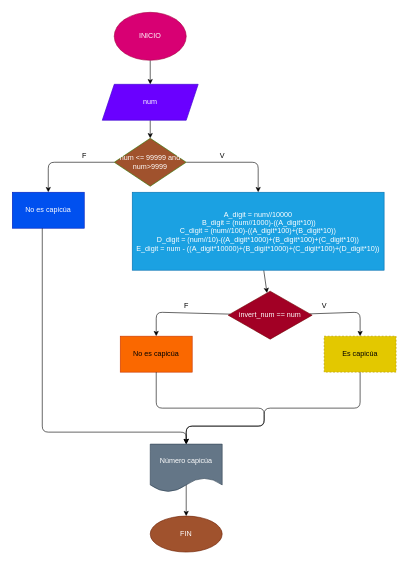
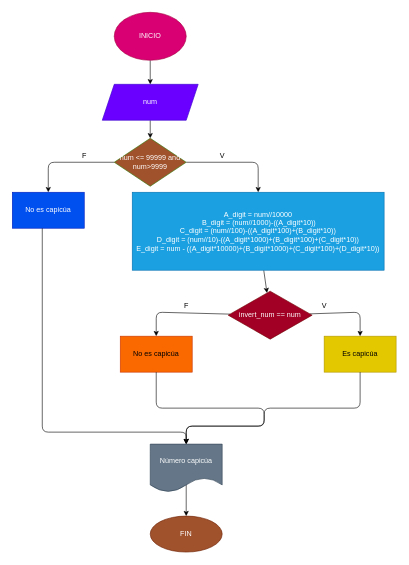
node "Es capicúa": style dashed -> solid
